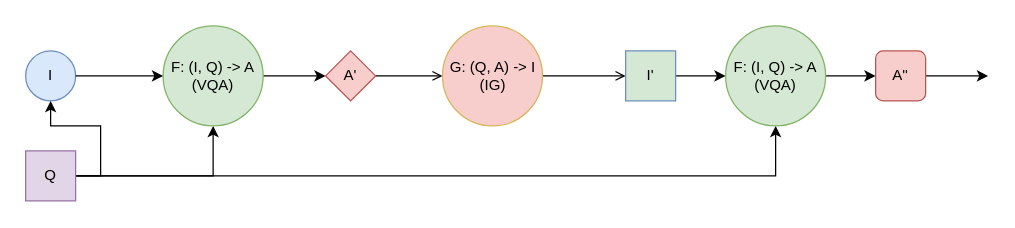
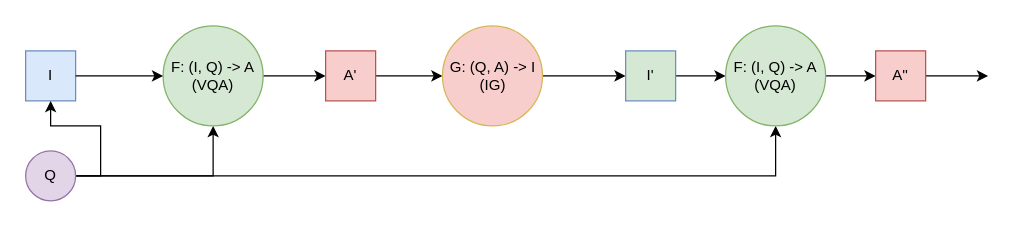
node "I": shape ellipse -> rectangle
node "A'": shape diamond -> rectangle
edge "A'" -> "G: (Q, A) -> I (IG)": arrowhead open -> classic
edge "G: (Q, A) -> I (IG)" -> "I'": arrowhead open -> classic
node "A''": shape rounded rectangle -> rectangle
node "Q": shape rectangle -> ellipse
